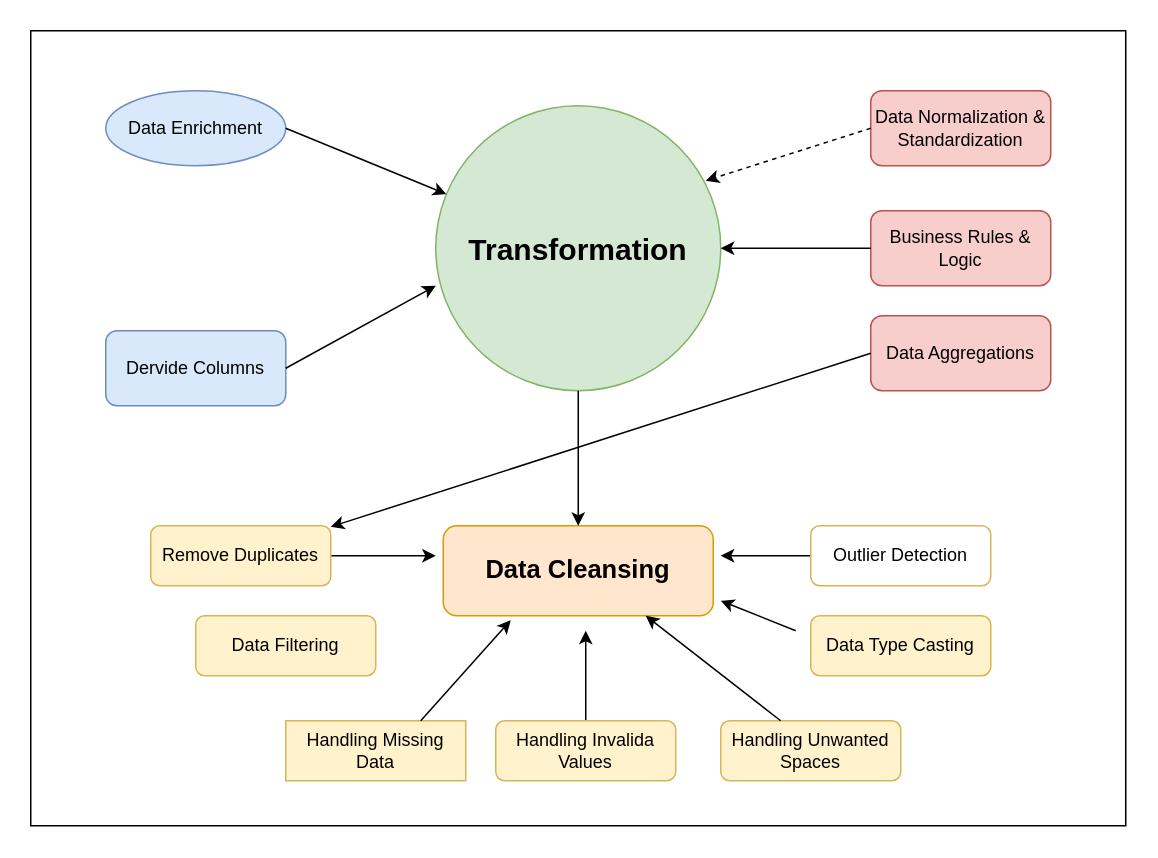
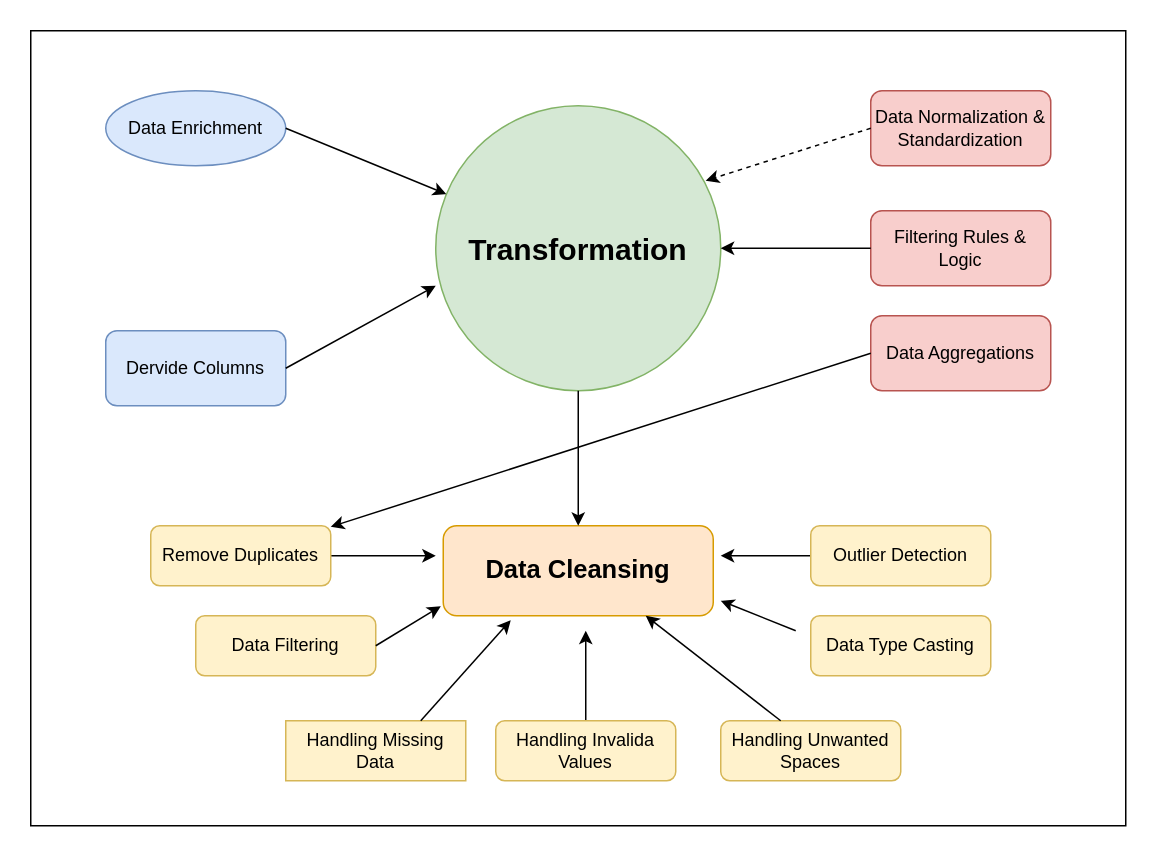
node "Business Rules & Logic": label "Business Rules & Logic" -> "Filtering Rules & Logic"
node "Outlier Detection": fillcolor #ffffff -> #fff2cc
edge "Data Filtering" -> "Data Cleansing": added
